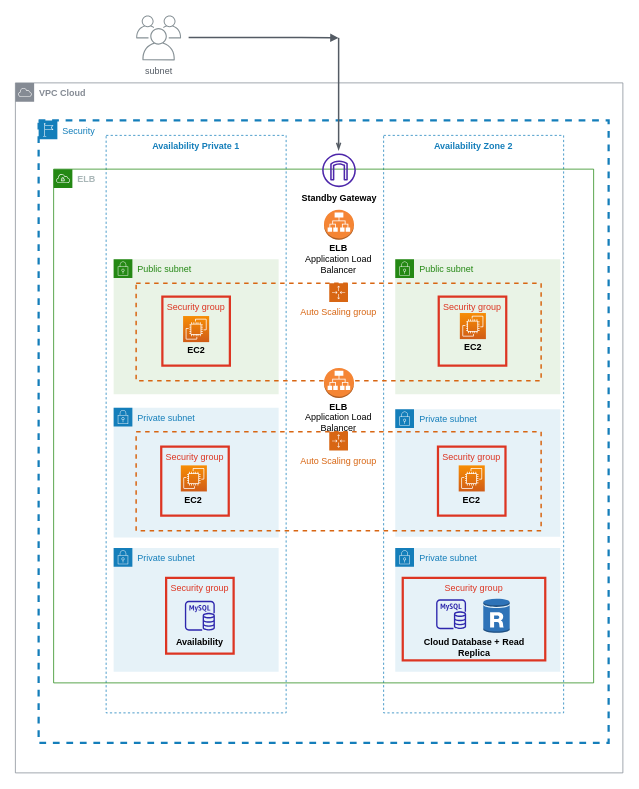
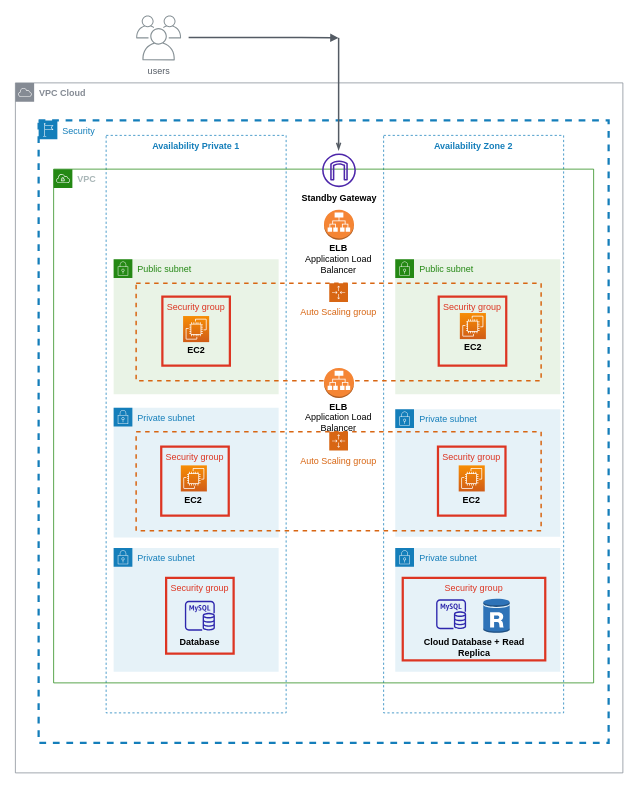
node "subnet": label "subnet" -> "users"
node "ELB": label "ELB" -> "VPC"
node "Availability": label "Availability" -> "Database"
